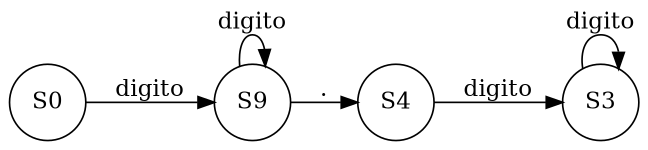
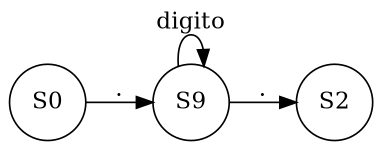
edge "S0" -> "S9": label "digito" -> "."
node "S4": label "S4" -> "S2"
node "S3": removed
